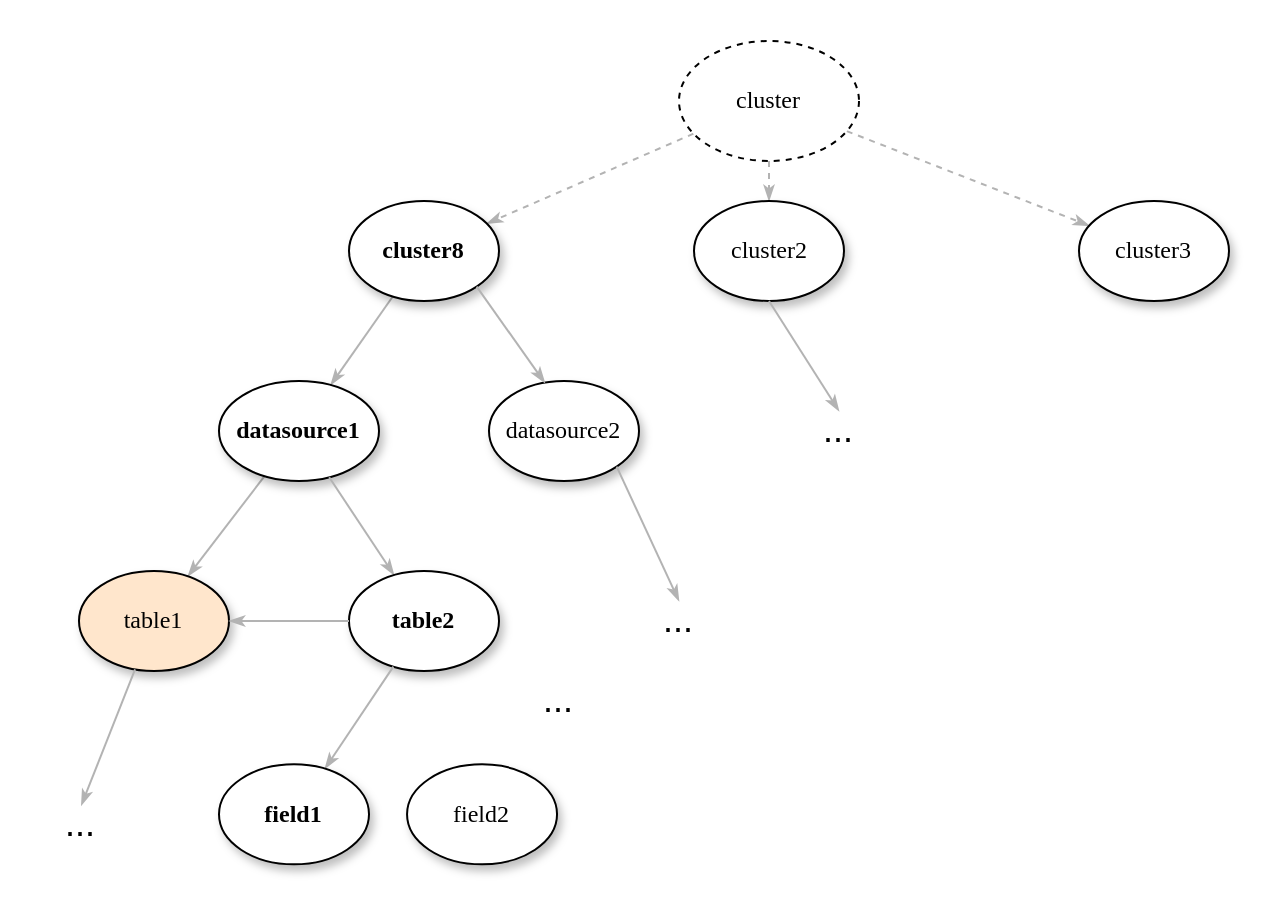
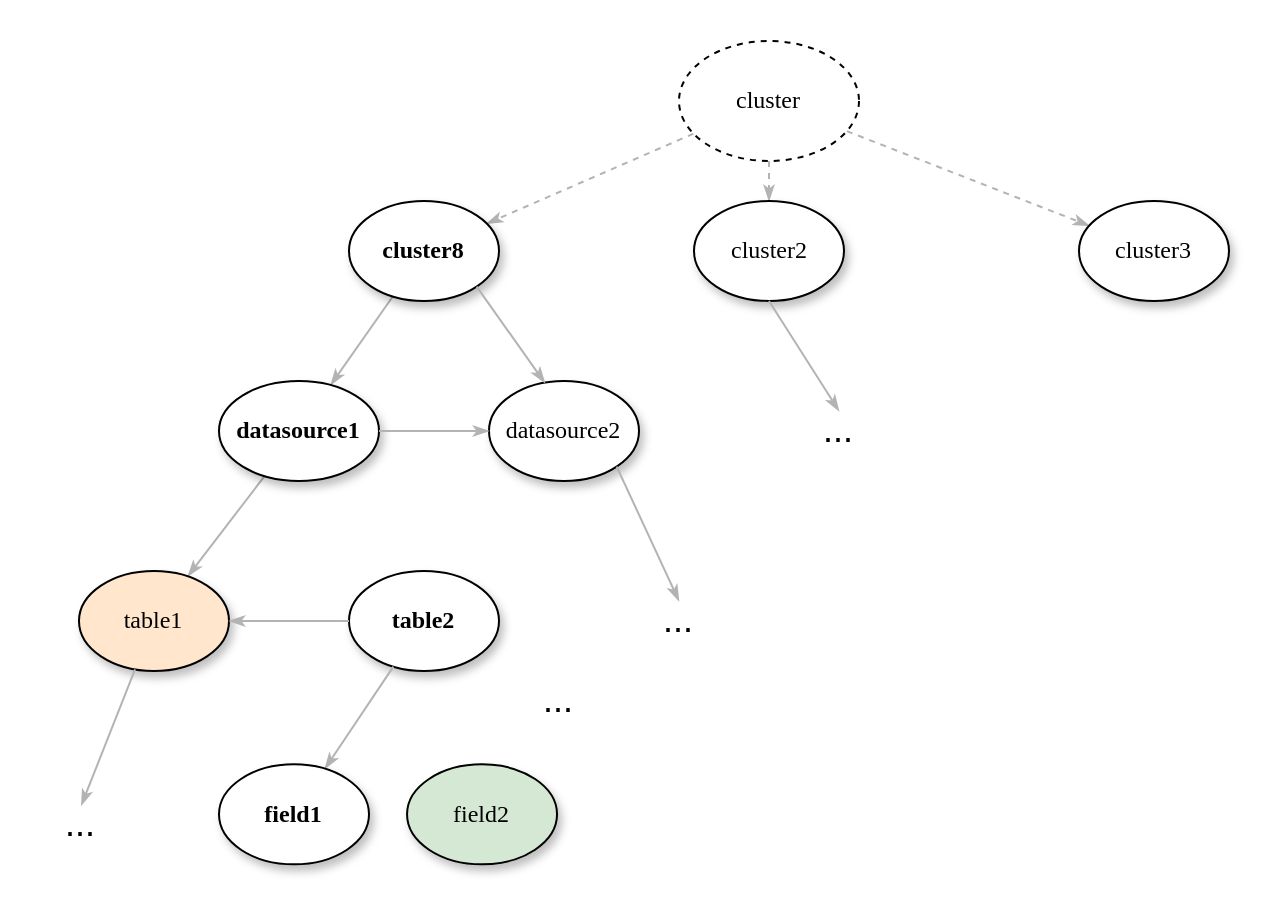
edge "datasource1" -> "table2": now "datasource1" -> "datasource2"
node "field2": fillcolor #ffffff -> #d5e8d4
